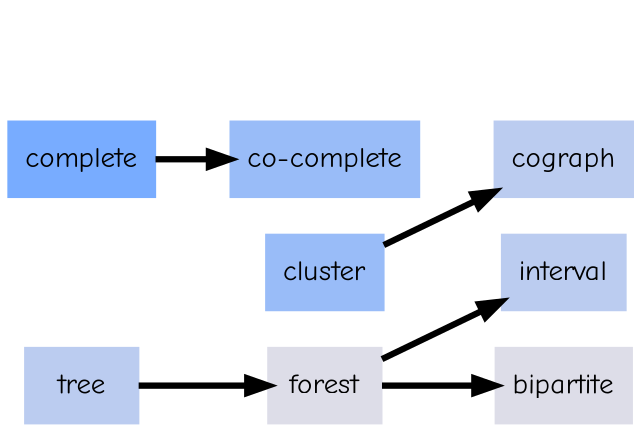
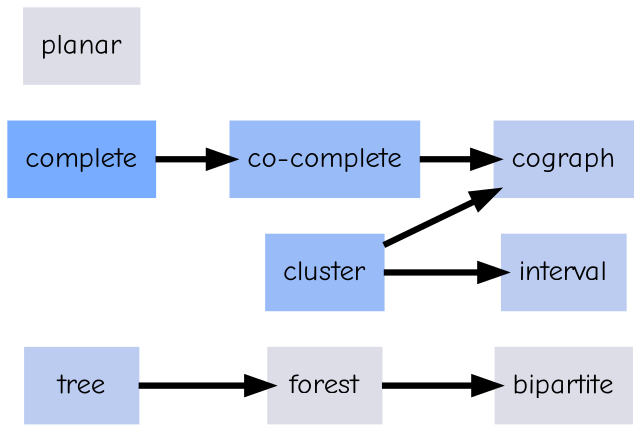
node "planar": added
edge "co-complete" -> "cograph": added
edge "forest" -> "interval": now "cluster" -> "interval"
